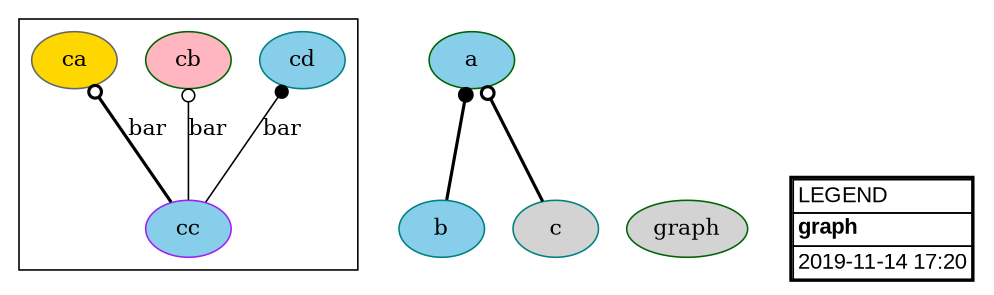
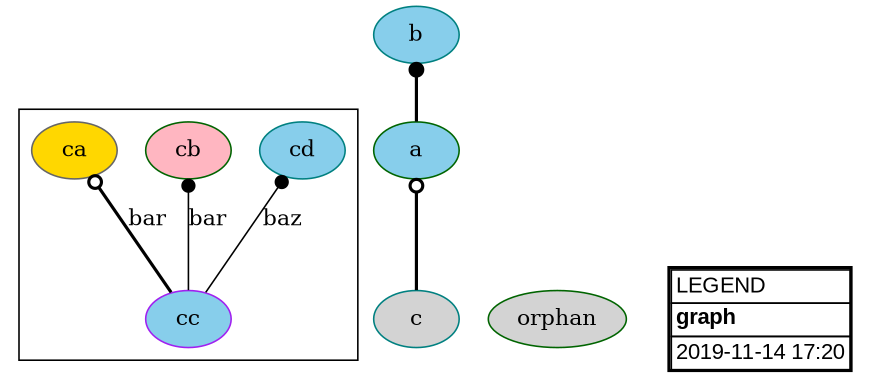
edge "cc" -> "cd": label "bar" -> "baz"
edge "cc" -> "cb": arrowhead odot -> dot
edge "b" -> "a": reversed
node "graph": label "graph" -> "orphan"
